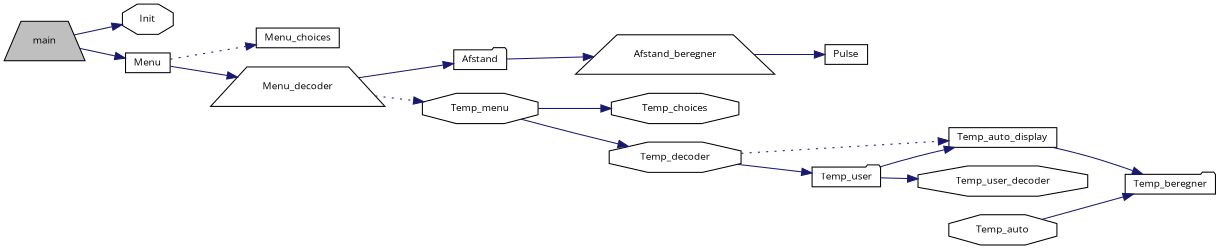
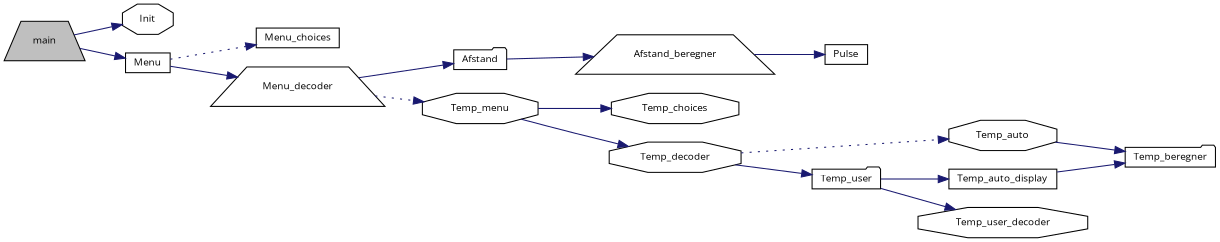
edge "Temp_decoder" -> "Temp_auto_display": now "Temp_decoder" -> "Temp_auto"
